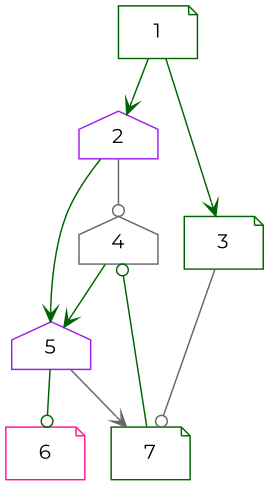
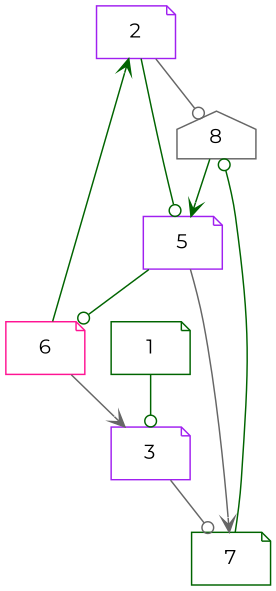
edge "1" -> "2": now "6" -> "2"
edge "1" -> "3": arrowhead vee -> odot
node "2": shape house -> note
edge "2" -> "5": arrowhead vee -> odot
node "4": label "4" -> "8"
node "3": color darkgreen -> purple
node "5": shape house -> note
edge "6" -> "3": added
